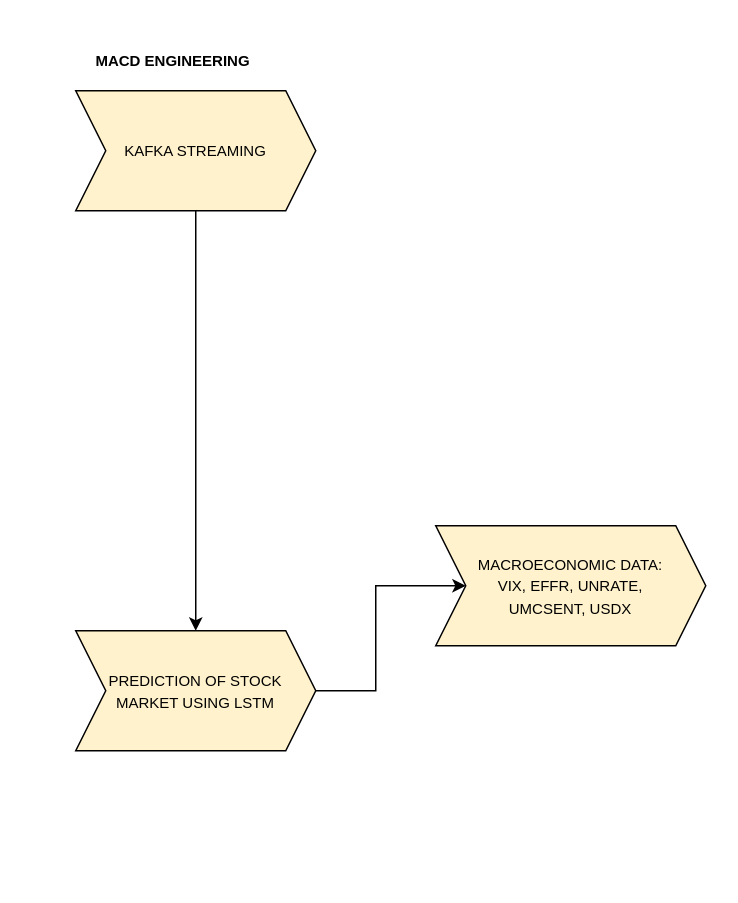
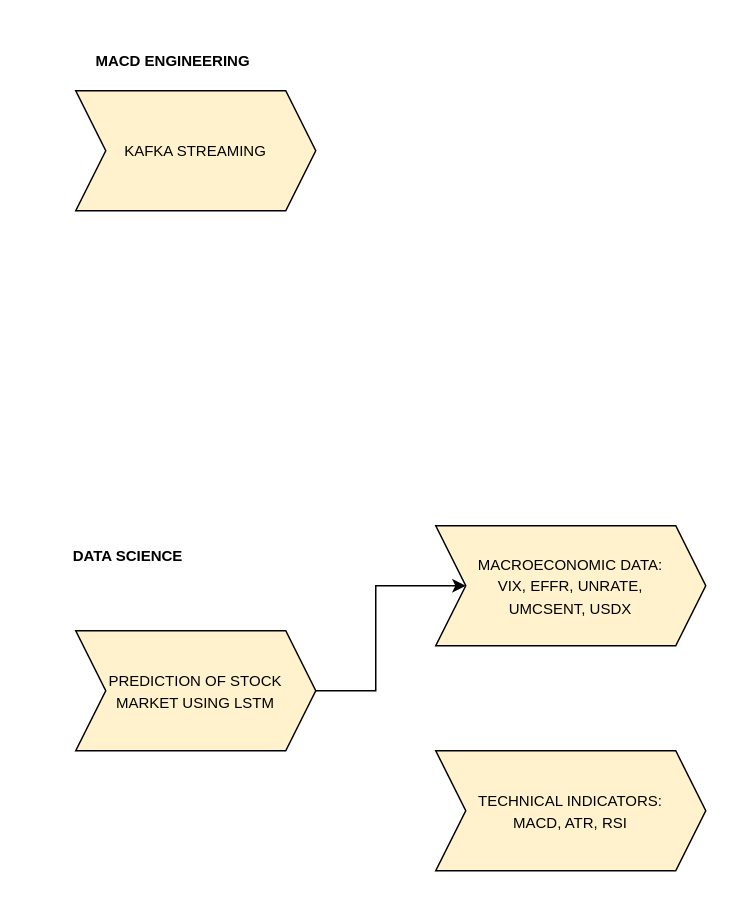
edge "KAFKA STREAMING" -> "PREDICTION OF STOCK MARKET USING LSTM": removed
node "DATA SCIENCE": added
node "TECHNICAL INDICATORS: MACD, ATR, RSI": added
